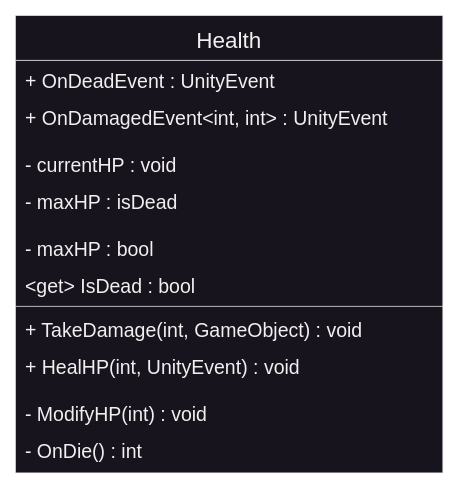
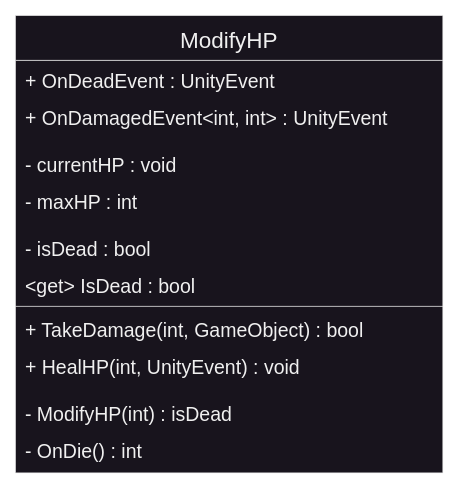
node "Health": label "Health" -> "ModifyHP"
node "- maxHP : isDead": label "- maxHP : isDead" -> "- maxHP : int"
node "- maxHP : bool": label "- maxHP : bool" -> "- isDead : bool"
node "+ TakeDamage(int, GameObject) : void": label "+ TakeDamage(int, GameObject) : void" -> "+ TakeDamage(int, GameObject) : bool"
node "- ModifyHP(int) : void": label "- ModifyHP(int) : void" -> "- ModifyHP(int) : isDead"
